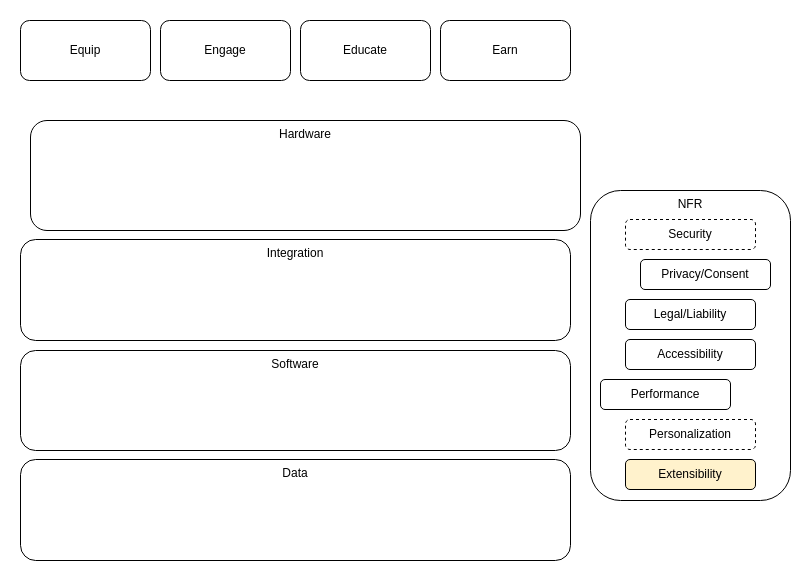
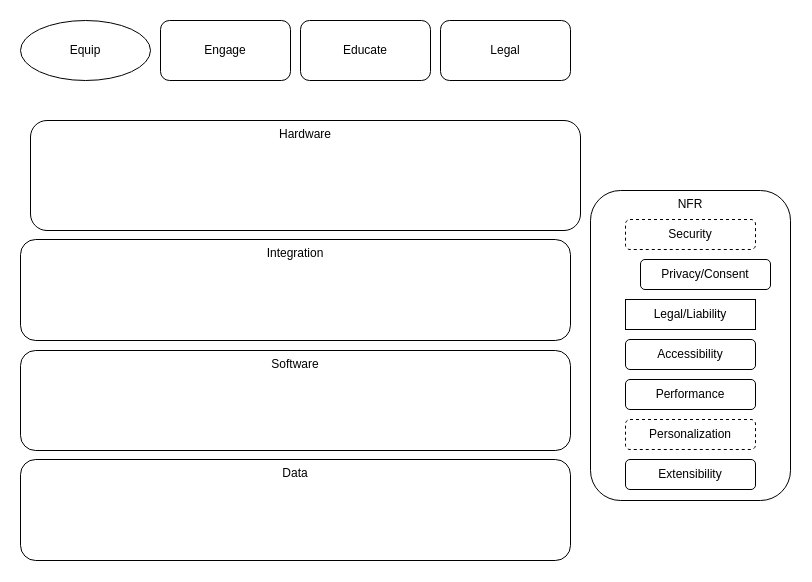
node "Equip": shape rounded rectangle -> ellipse
node "Earn": label "Earn" -> "Legal"
node "Legal/Liability": shape rounded rectangle -> rectangle
node "Performance": moved (666, 395) -> (691, 395)
node "Extensibility": fillcolor #fff2cc -> #ffffff
